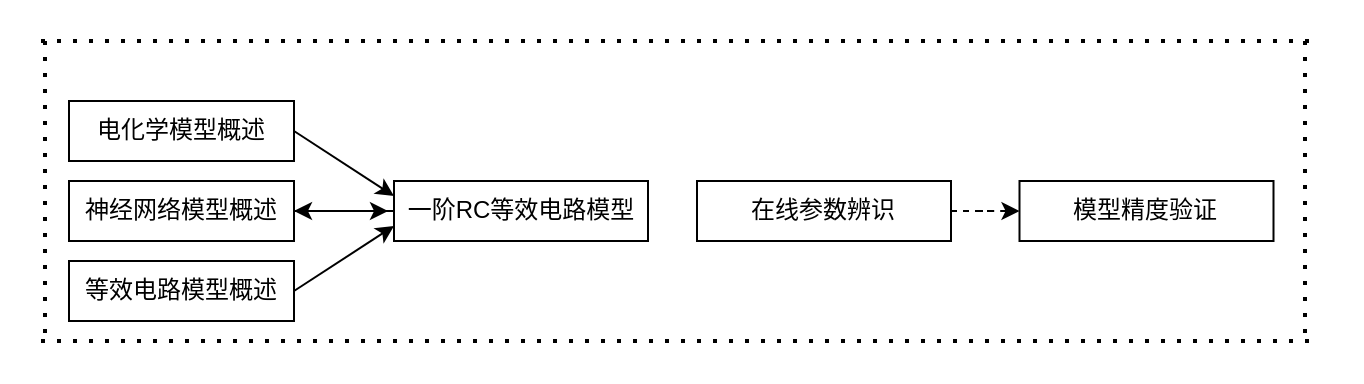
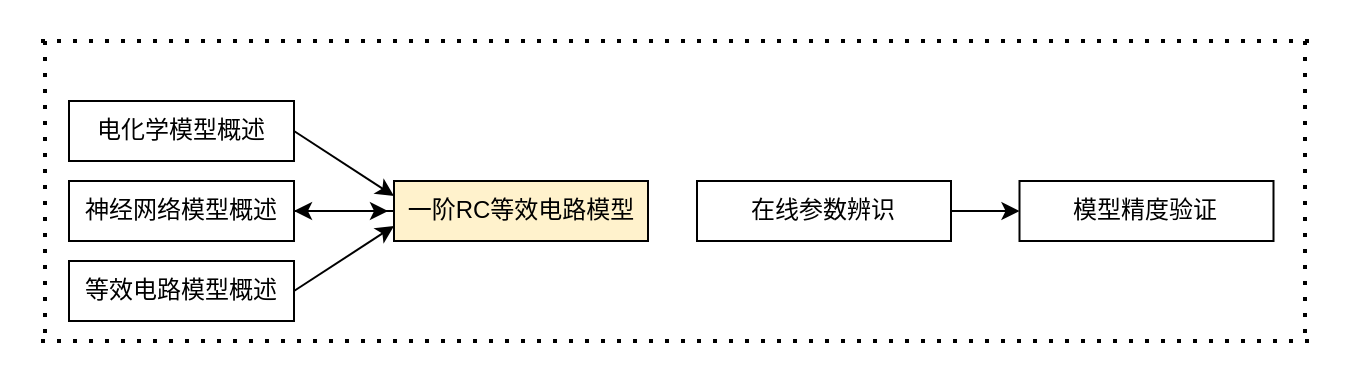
node "一阶RC等效电路模型": fillcolor #ffffff -> #fff2cc
edge "在线参数辨识" -> "模型精度验证": style dashed -> solid
